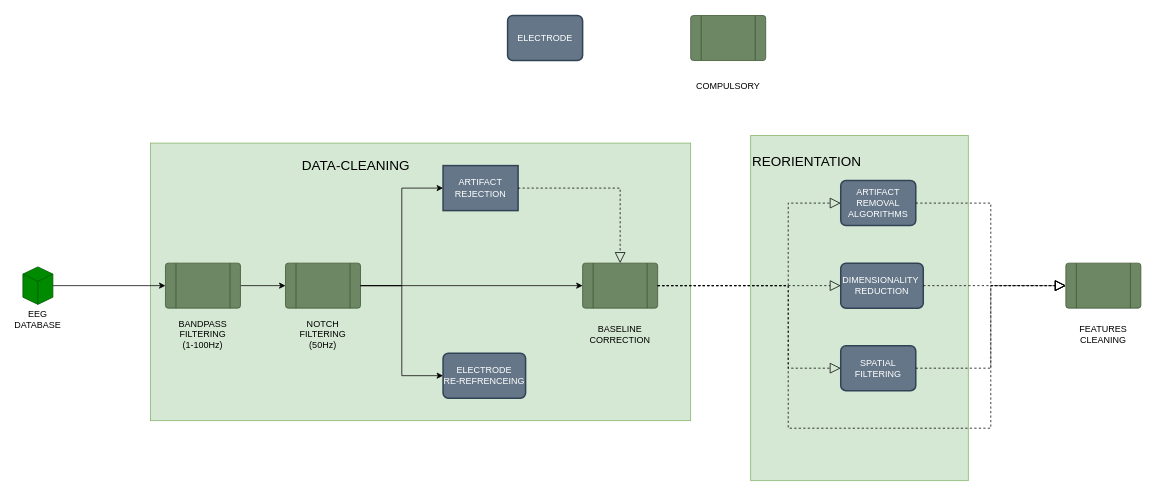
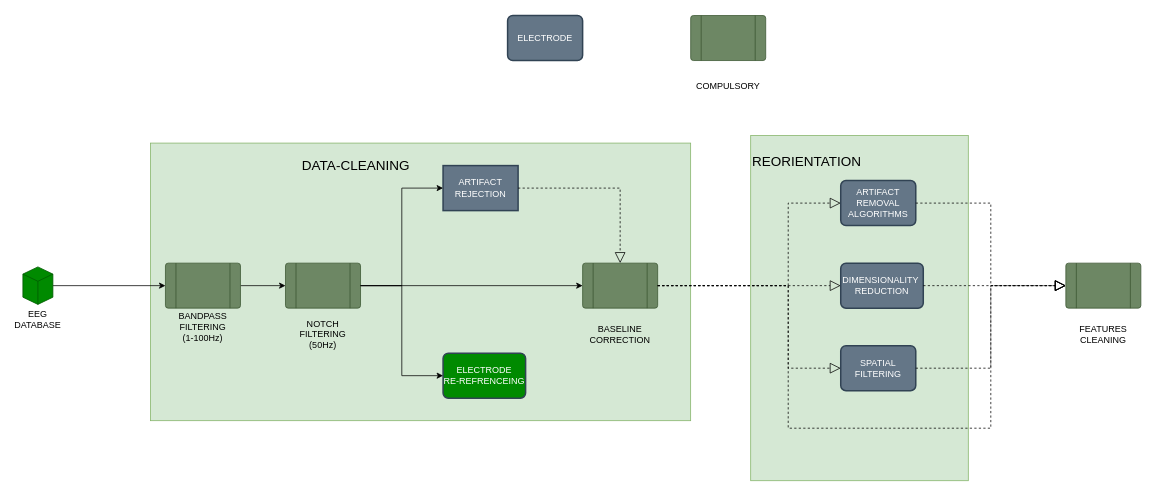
node "BANDPASS FILTERING (1-100Hz)": moved (203, 334) -> (203, 327)
node "ELECTRODE RE-REFRENCEING": fillcolor #647687 -> #008a00
